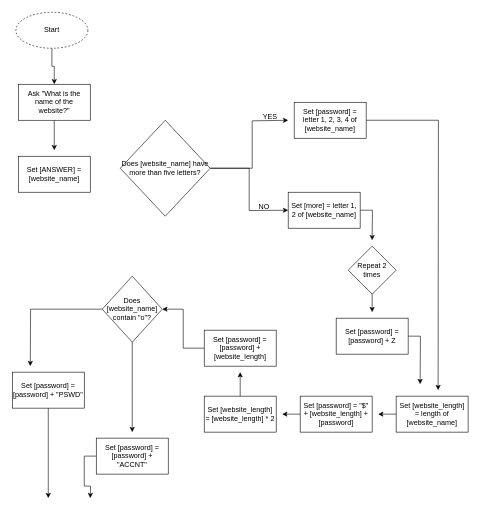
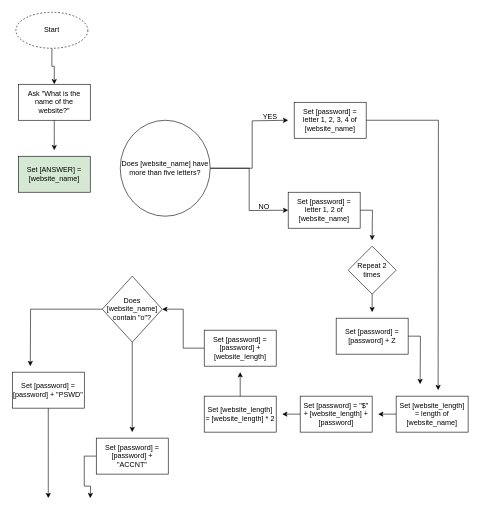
node "Does [website_name] have more than five letters?": shape diamond -> ellipse
node "Set [ANSWER] = [website_name]": fillcolor #ffffff -> #d5e8d4
node "Set [more] = letter 1, 2 of [website_name]": label "Set [more] = letter 1, 2 of [website_name]" -> "Set [password] = letter 1, 2 of [website_name]"
